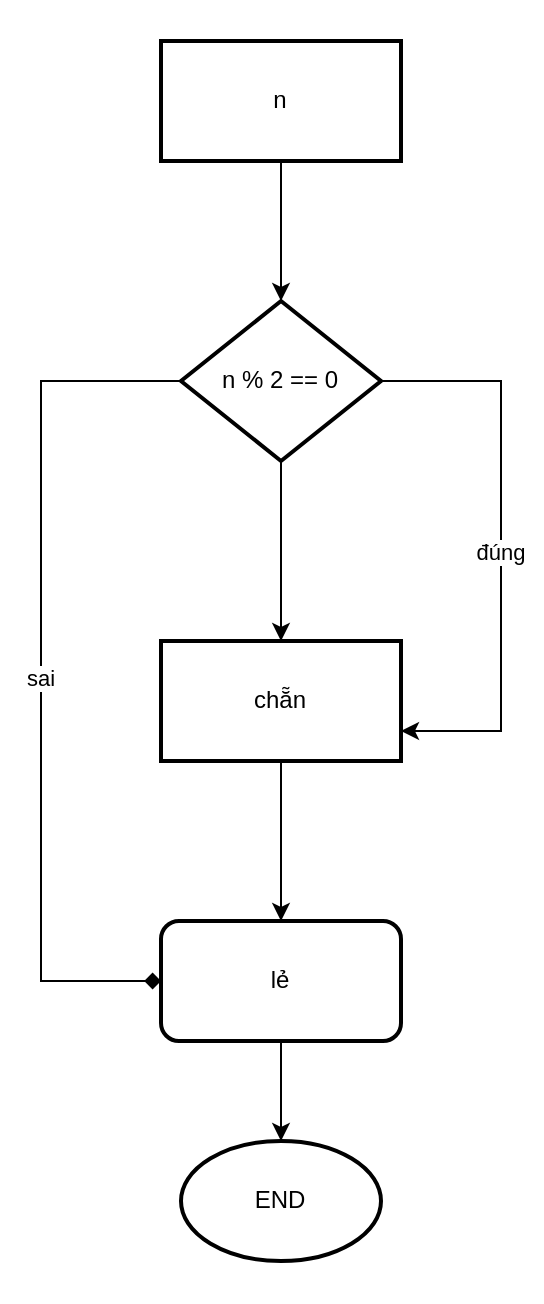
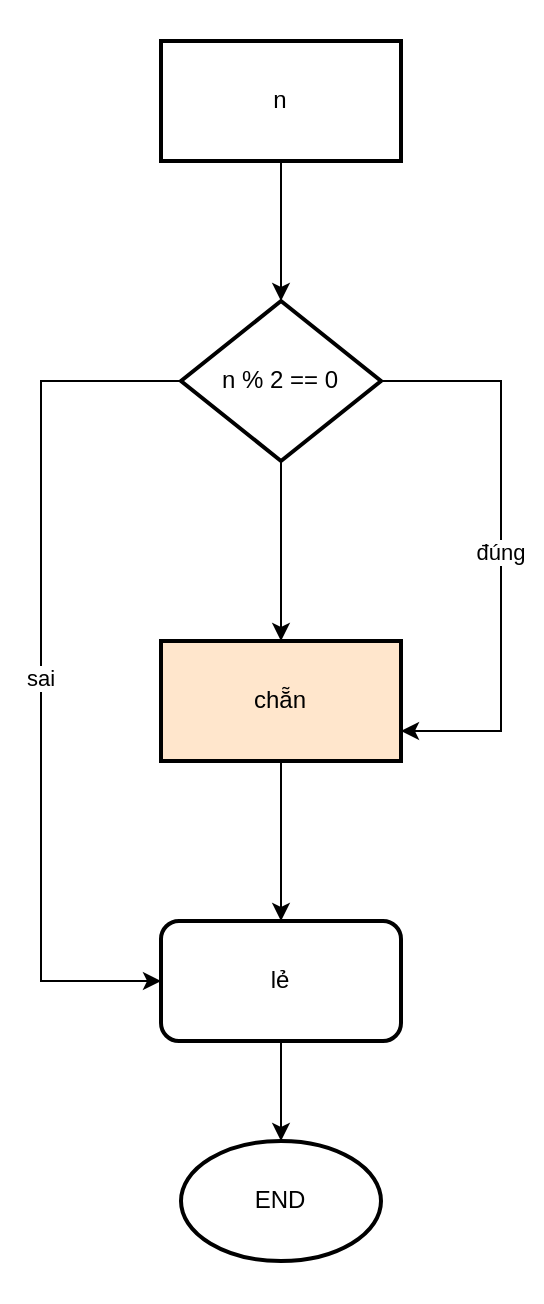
node "chẵn": fillcolor #ffffff -> #ffe6cc
edge "n % 2 == 0" -> "lẻ": arrowhead diamond -> classic
